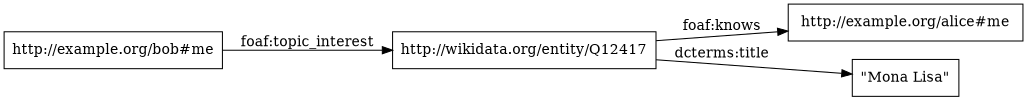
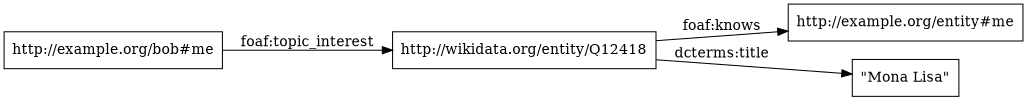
node "http://example.org/alice#me": label "http://example.org/alice#me" -> "http://example.org/entity#me"
node "http://wikidata.org/entity/Q12417": label "http://wikidata.org/entity/Q12417" -> "http://wikidata.org/entity/Q12418"
